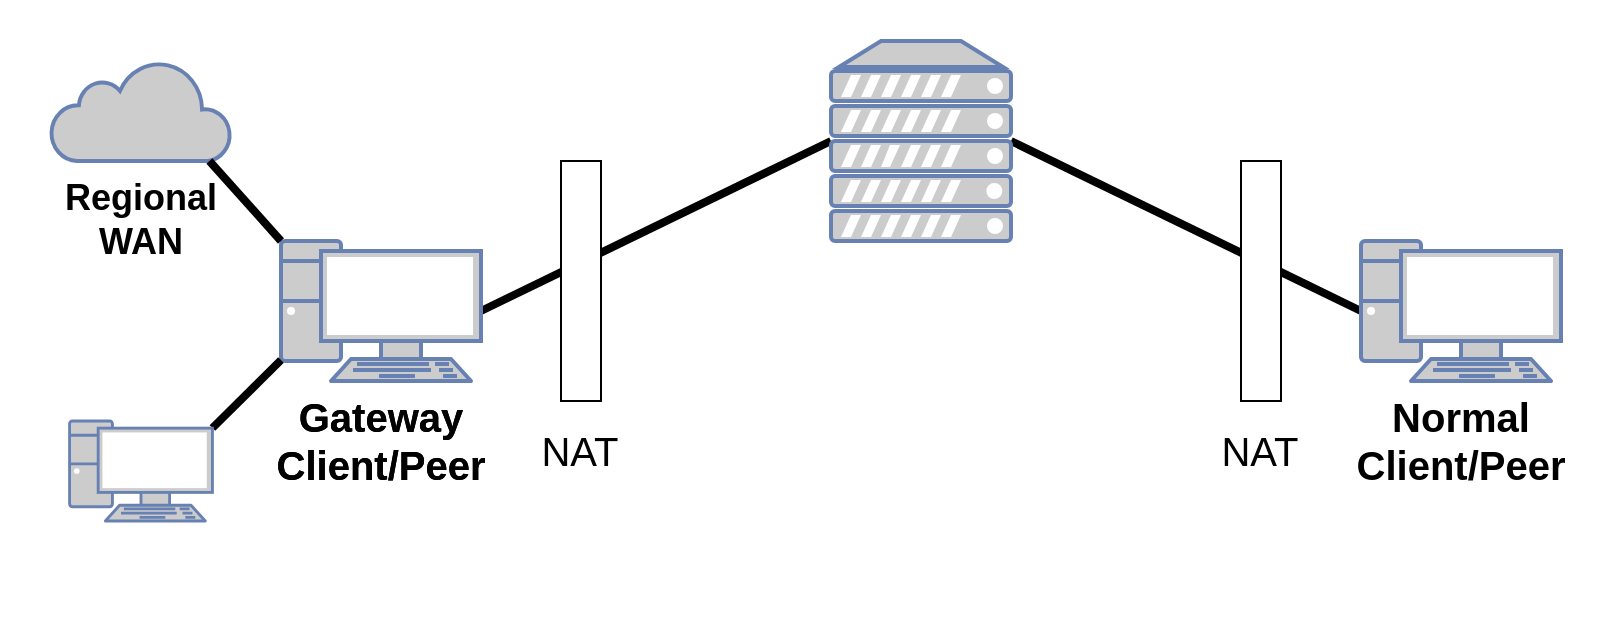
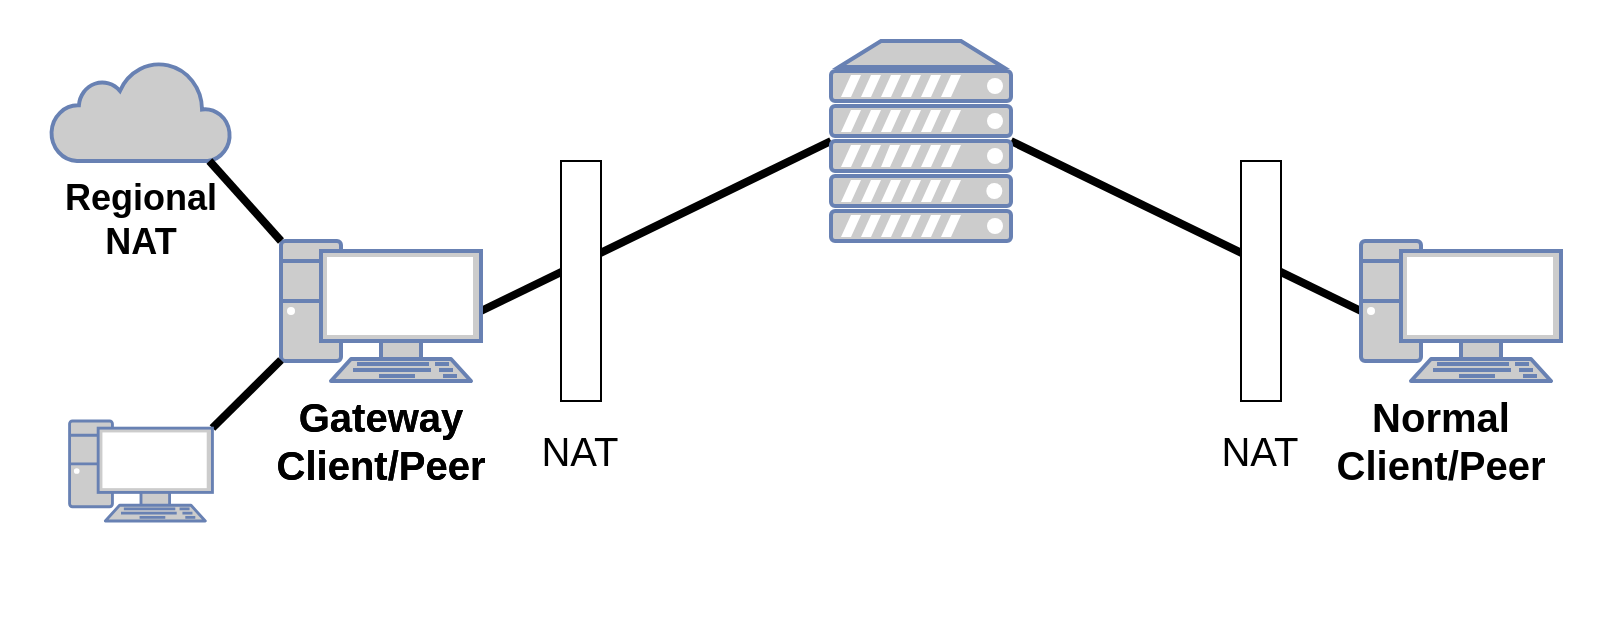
node "RegionalWAN": label "RegionalWAN" -> "RegionalNAT"
node "Normal Client/Peer": moved (1461, 441) -> (1441, 441)
